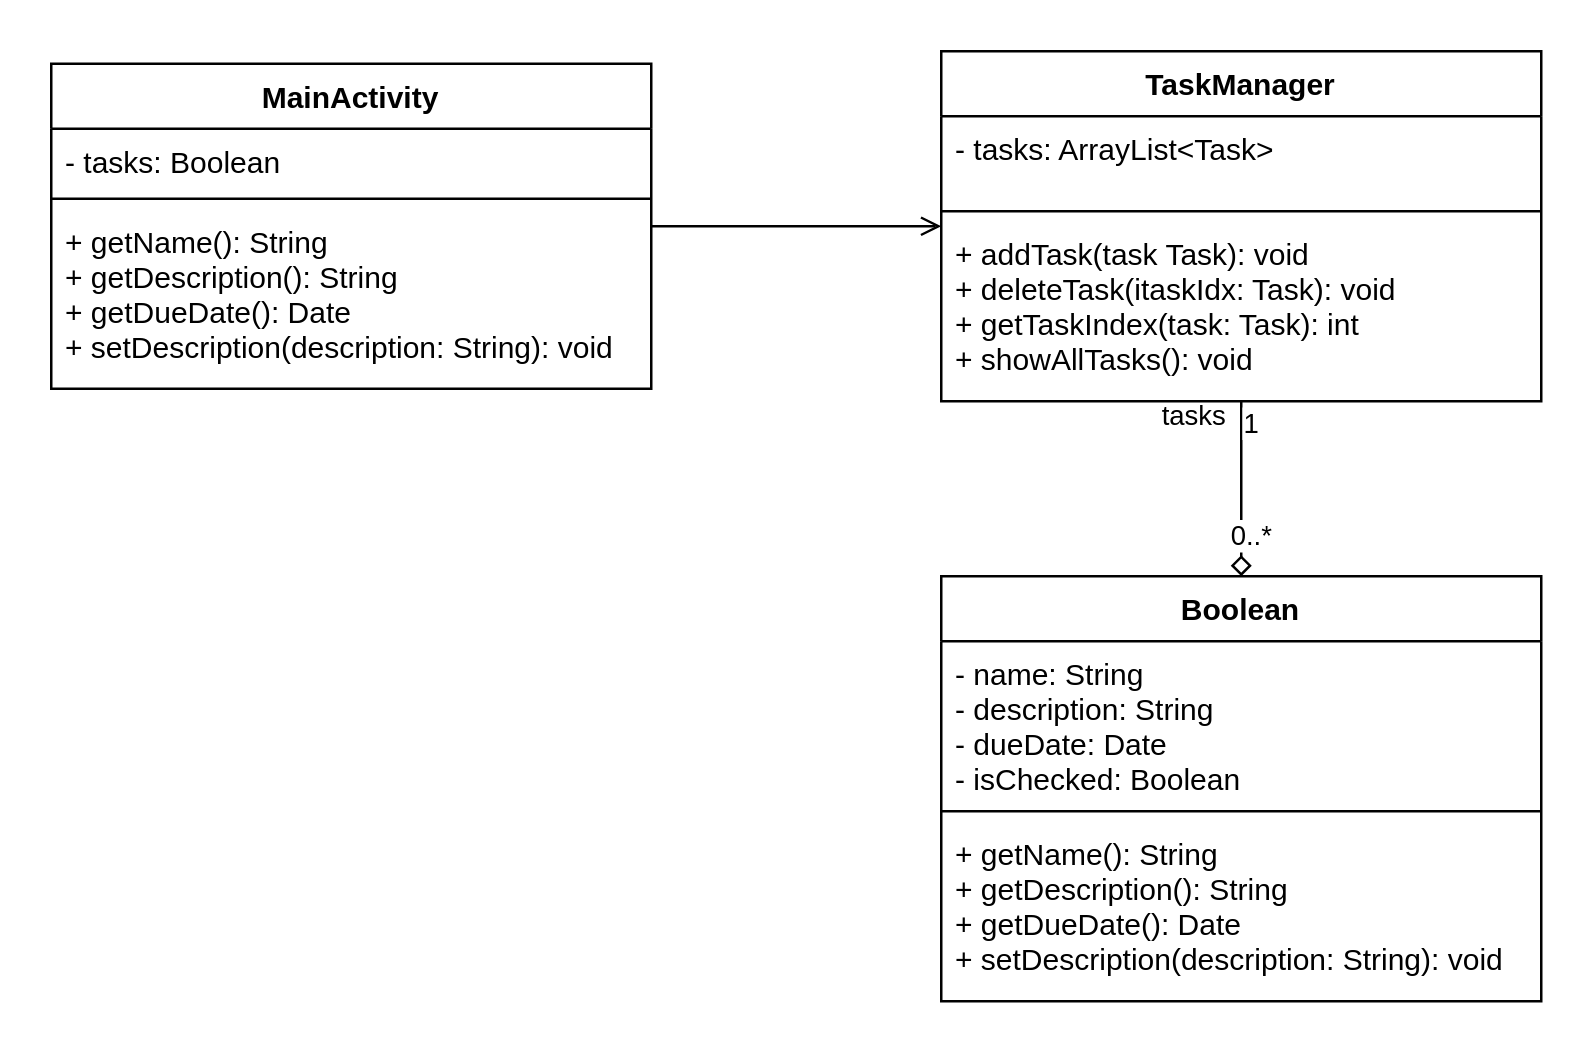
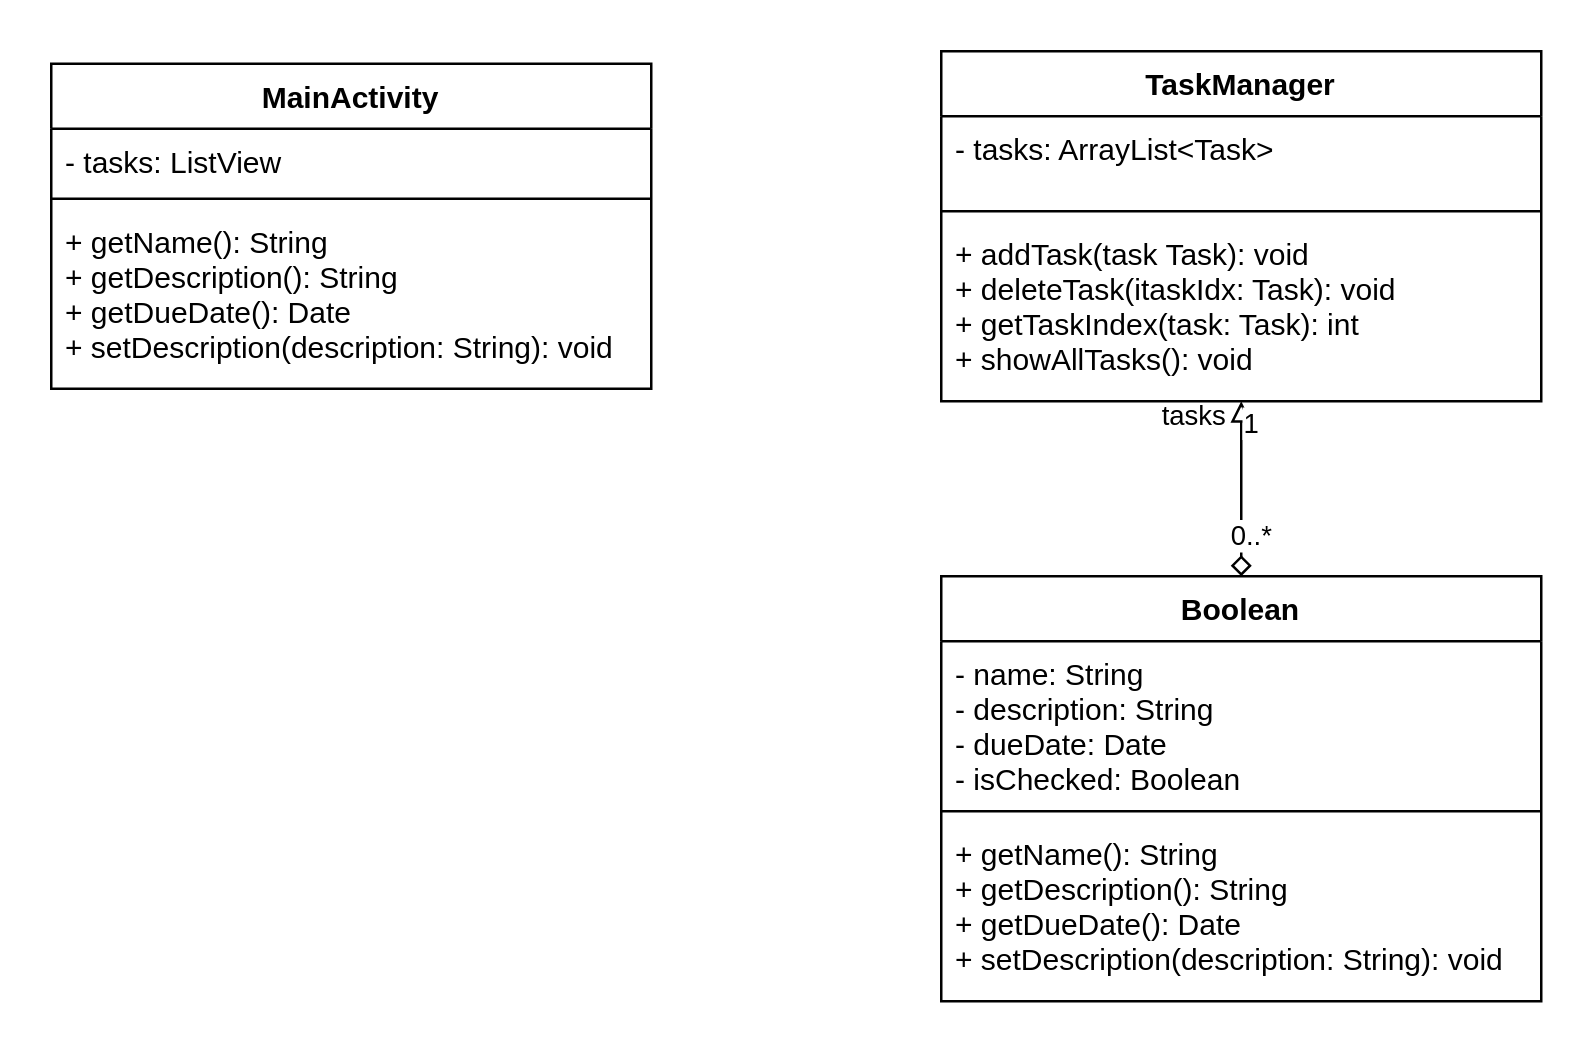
node "- tasks: Boolean": label "- tasks: Boolean" -> "- tasks: ListView"
edge "MainActivity" -> "TaskManager": removed
edge "TaskManager" -> "Boolean": arrowhead none -> block
